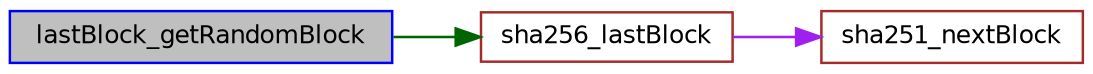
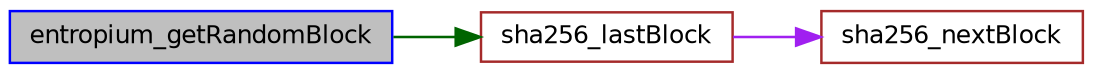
node "lastBlock_getRandomBlock": label "lastBlock_getRandomBlock" -> "entropium_getRandomBlock"
node "sha251_nextBlock": label "sha251_nextBlock" -> "sha256_nextBlock"
